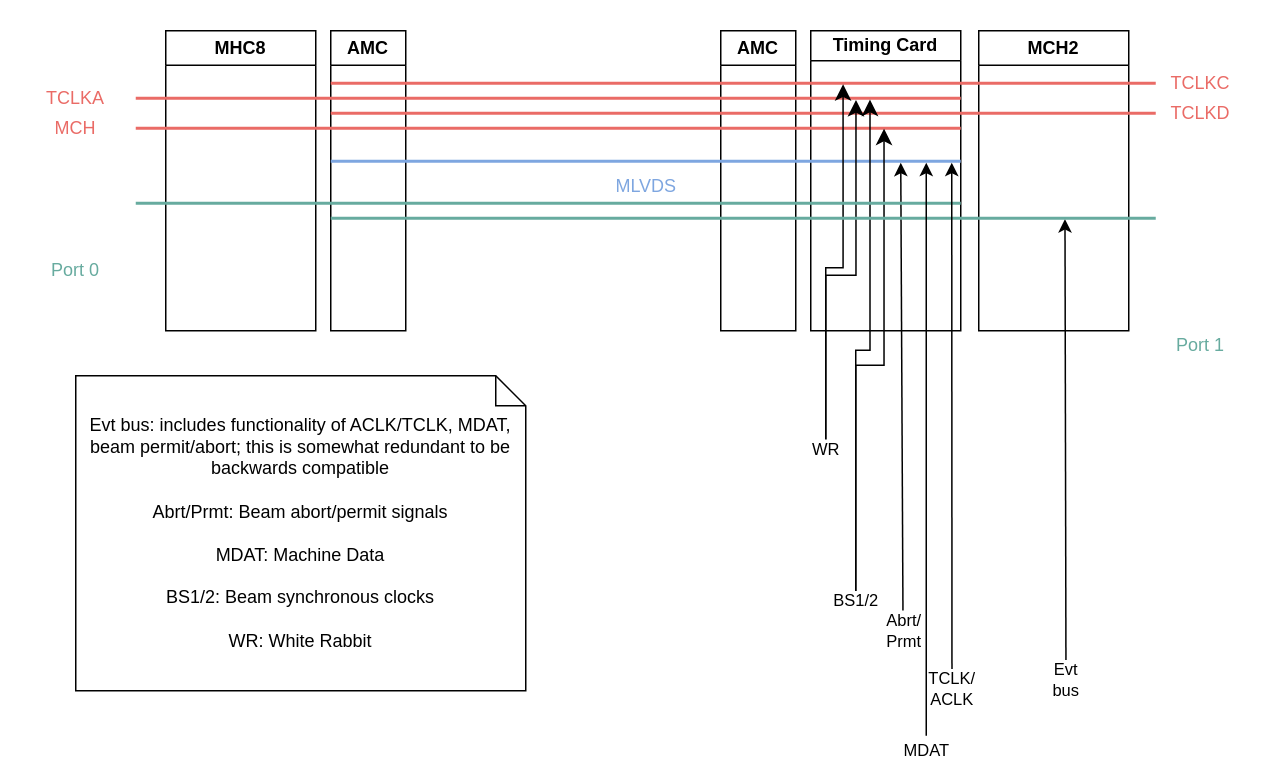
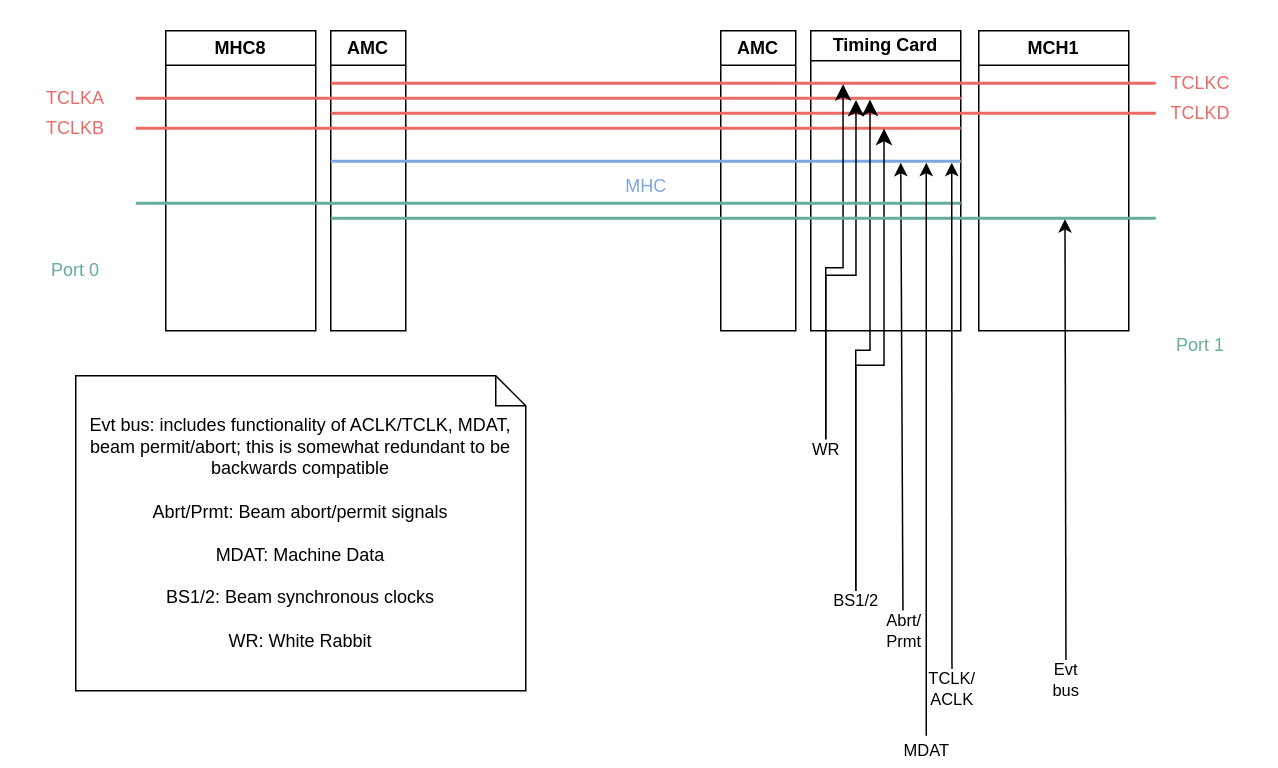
node "MCH2": label "MCH2" -> "MCH1"
node "MCH": label "MCH" -> "TCLKB"
node "MLVDS": label "MLVDS" -> "MHC"
